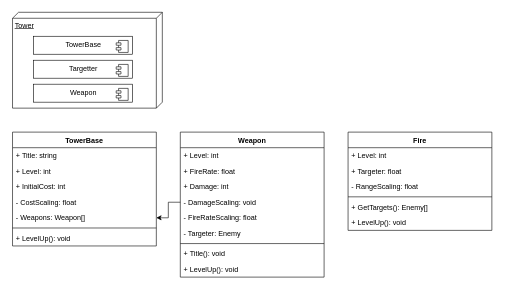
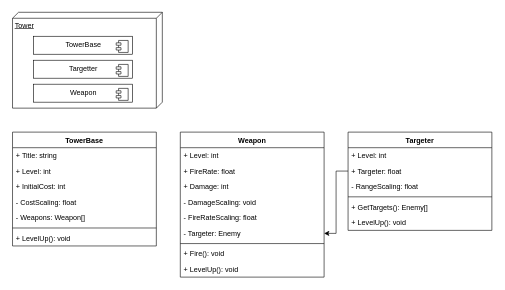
node "Fire": label "Fire" -> "Targeter"
edge "- DamageScaling: void" -> "- Weapons: Weapon[]": removed
edge "+ Targeter: float" -> "- Targeter: Enemy": added
node "+ Title(): void": label "+ Title(): void" -> "+ Fire(): void"
